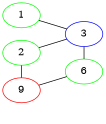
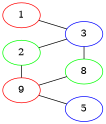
node "1": color green -> red
node "6": label "6" -> "8"
node "5": added
